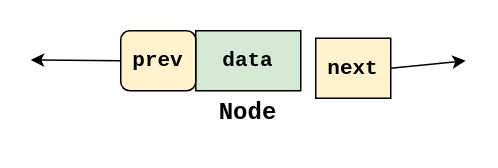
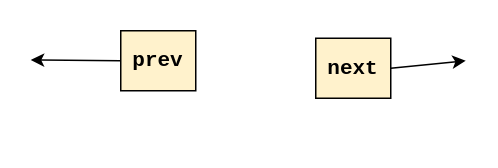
node "prev": shape rounded rectangle -> rectangle
node "data": removed
node "Node": removed
